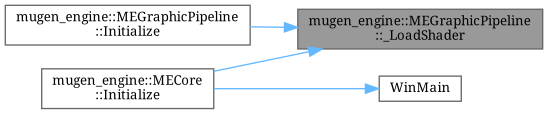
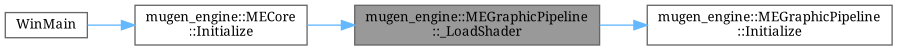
edge "mugen_engine::MEGraphicPipeline ::Initialize" -> "mugen_engine::MEGraphicPipeline ::_LoadShader": reversed
edge "mugen_engine::MECore ::Initialize" -> "WinMain": reversed
